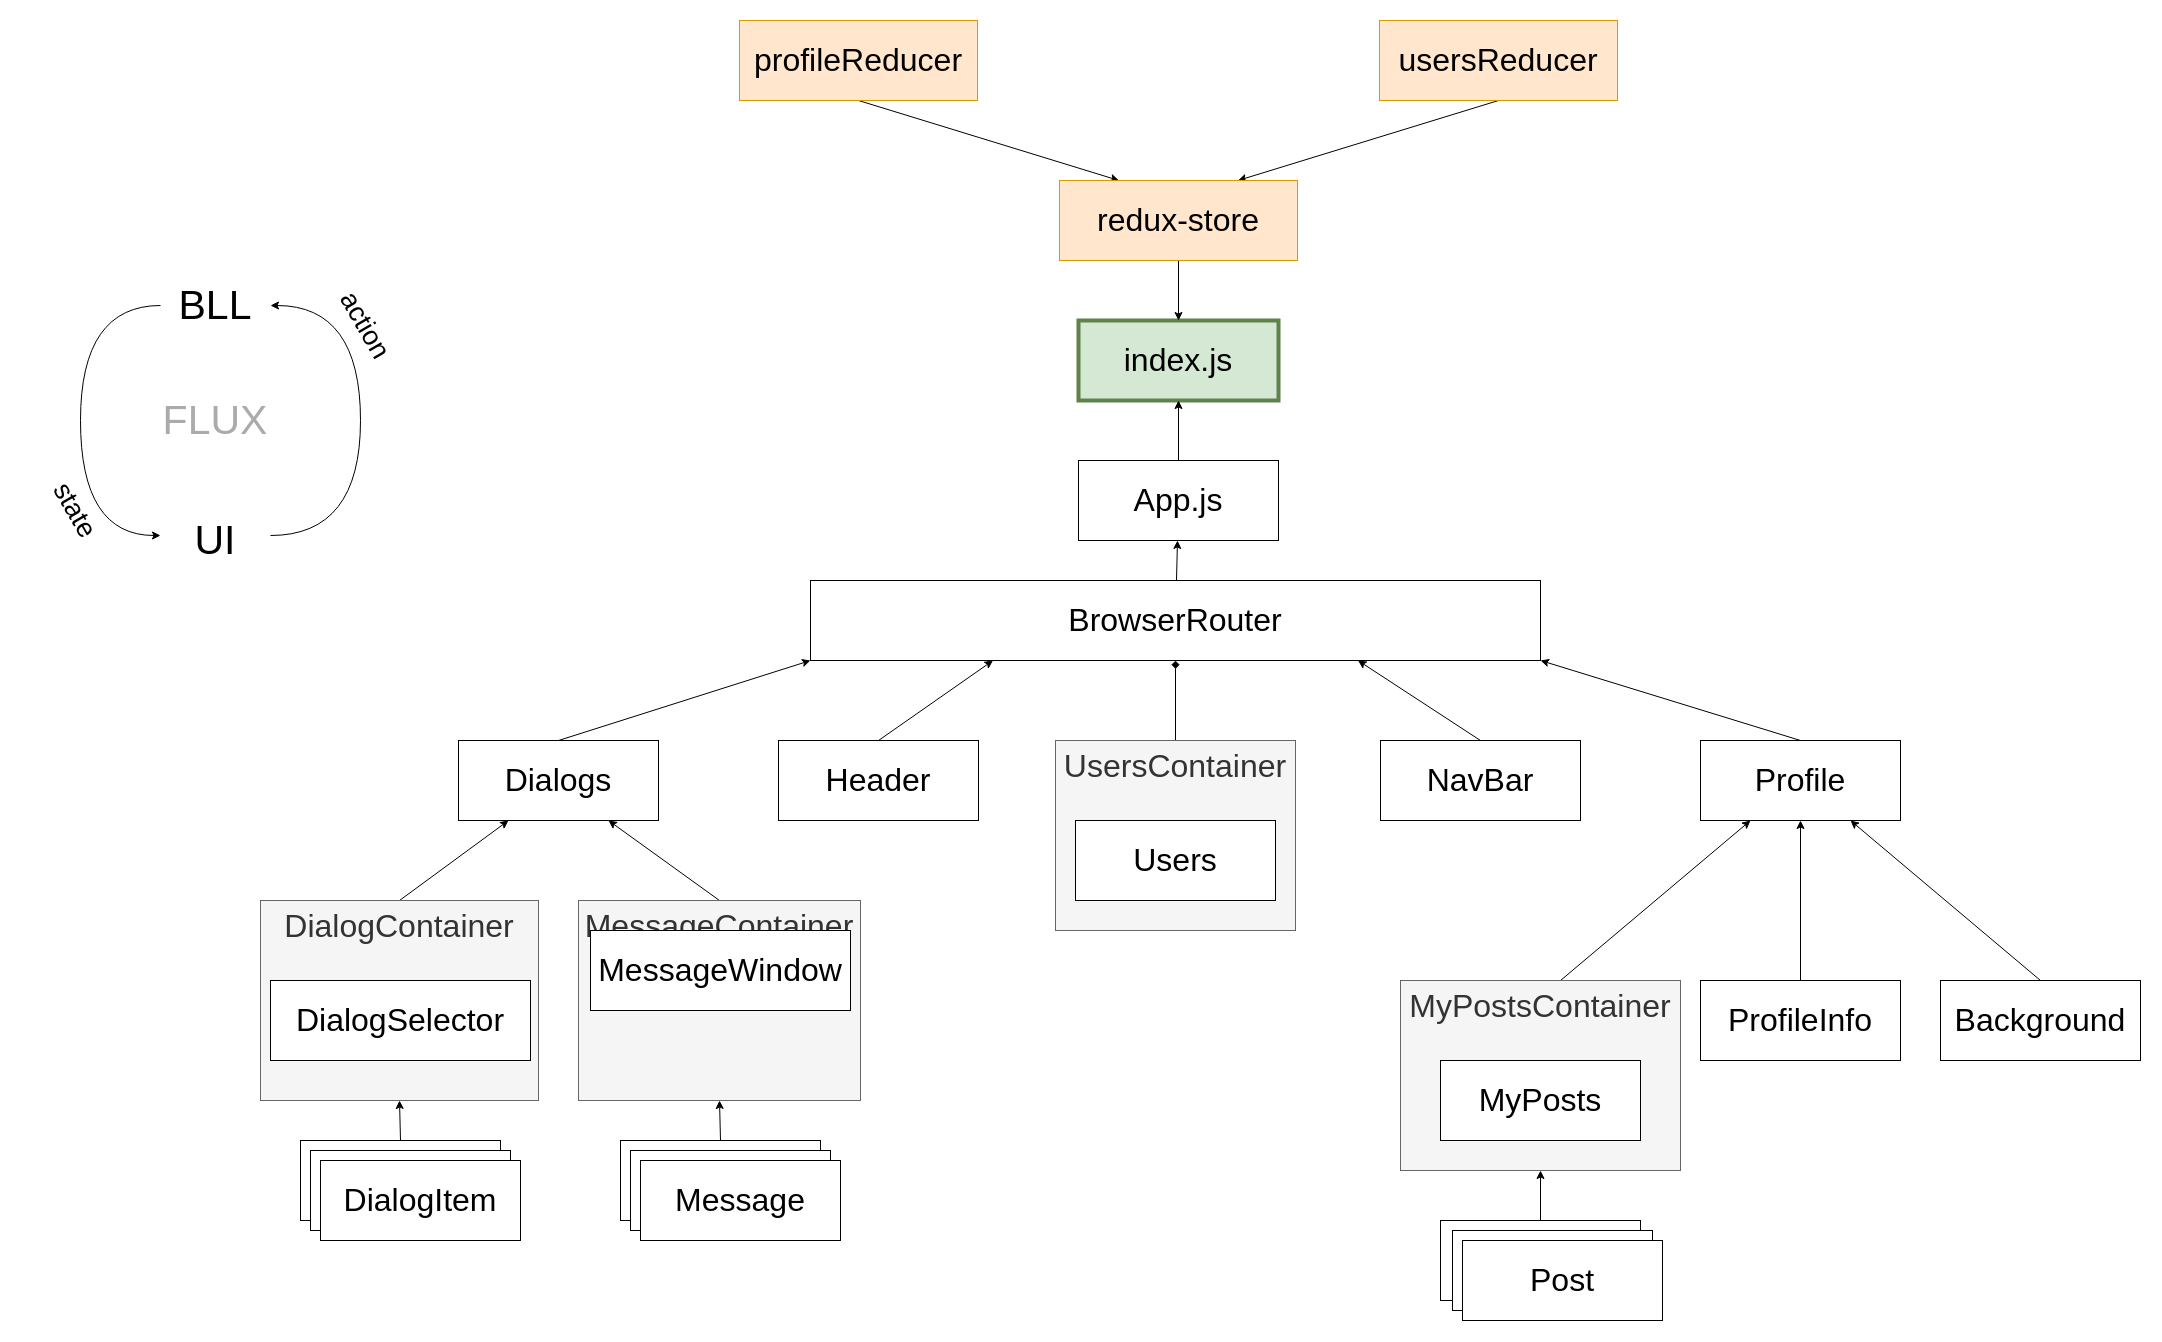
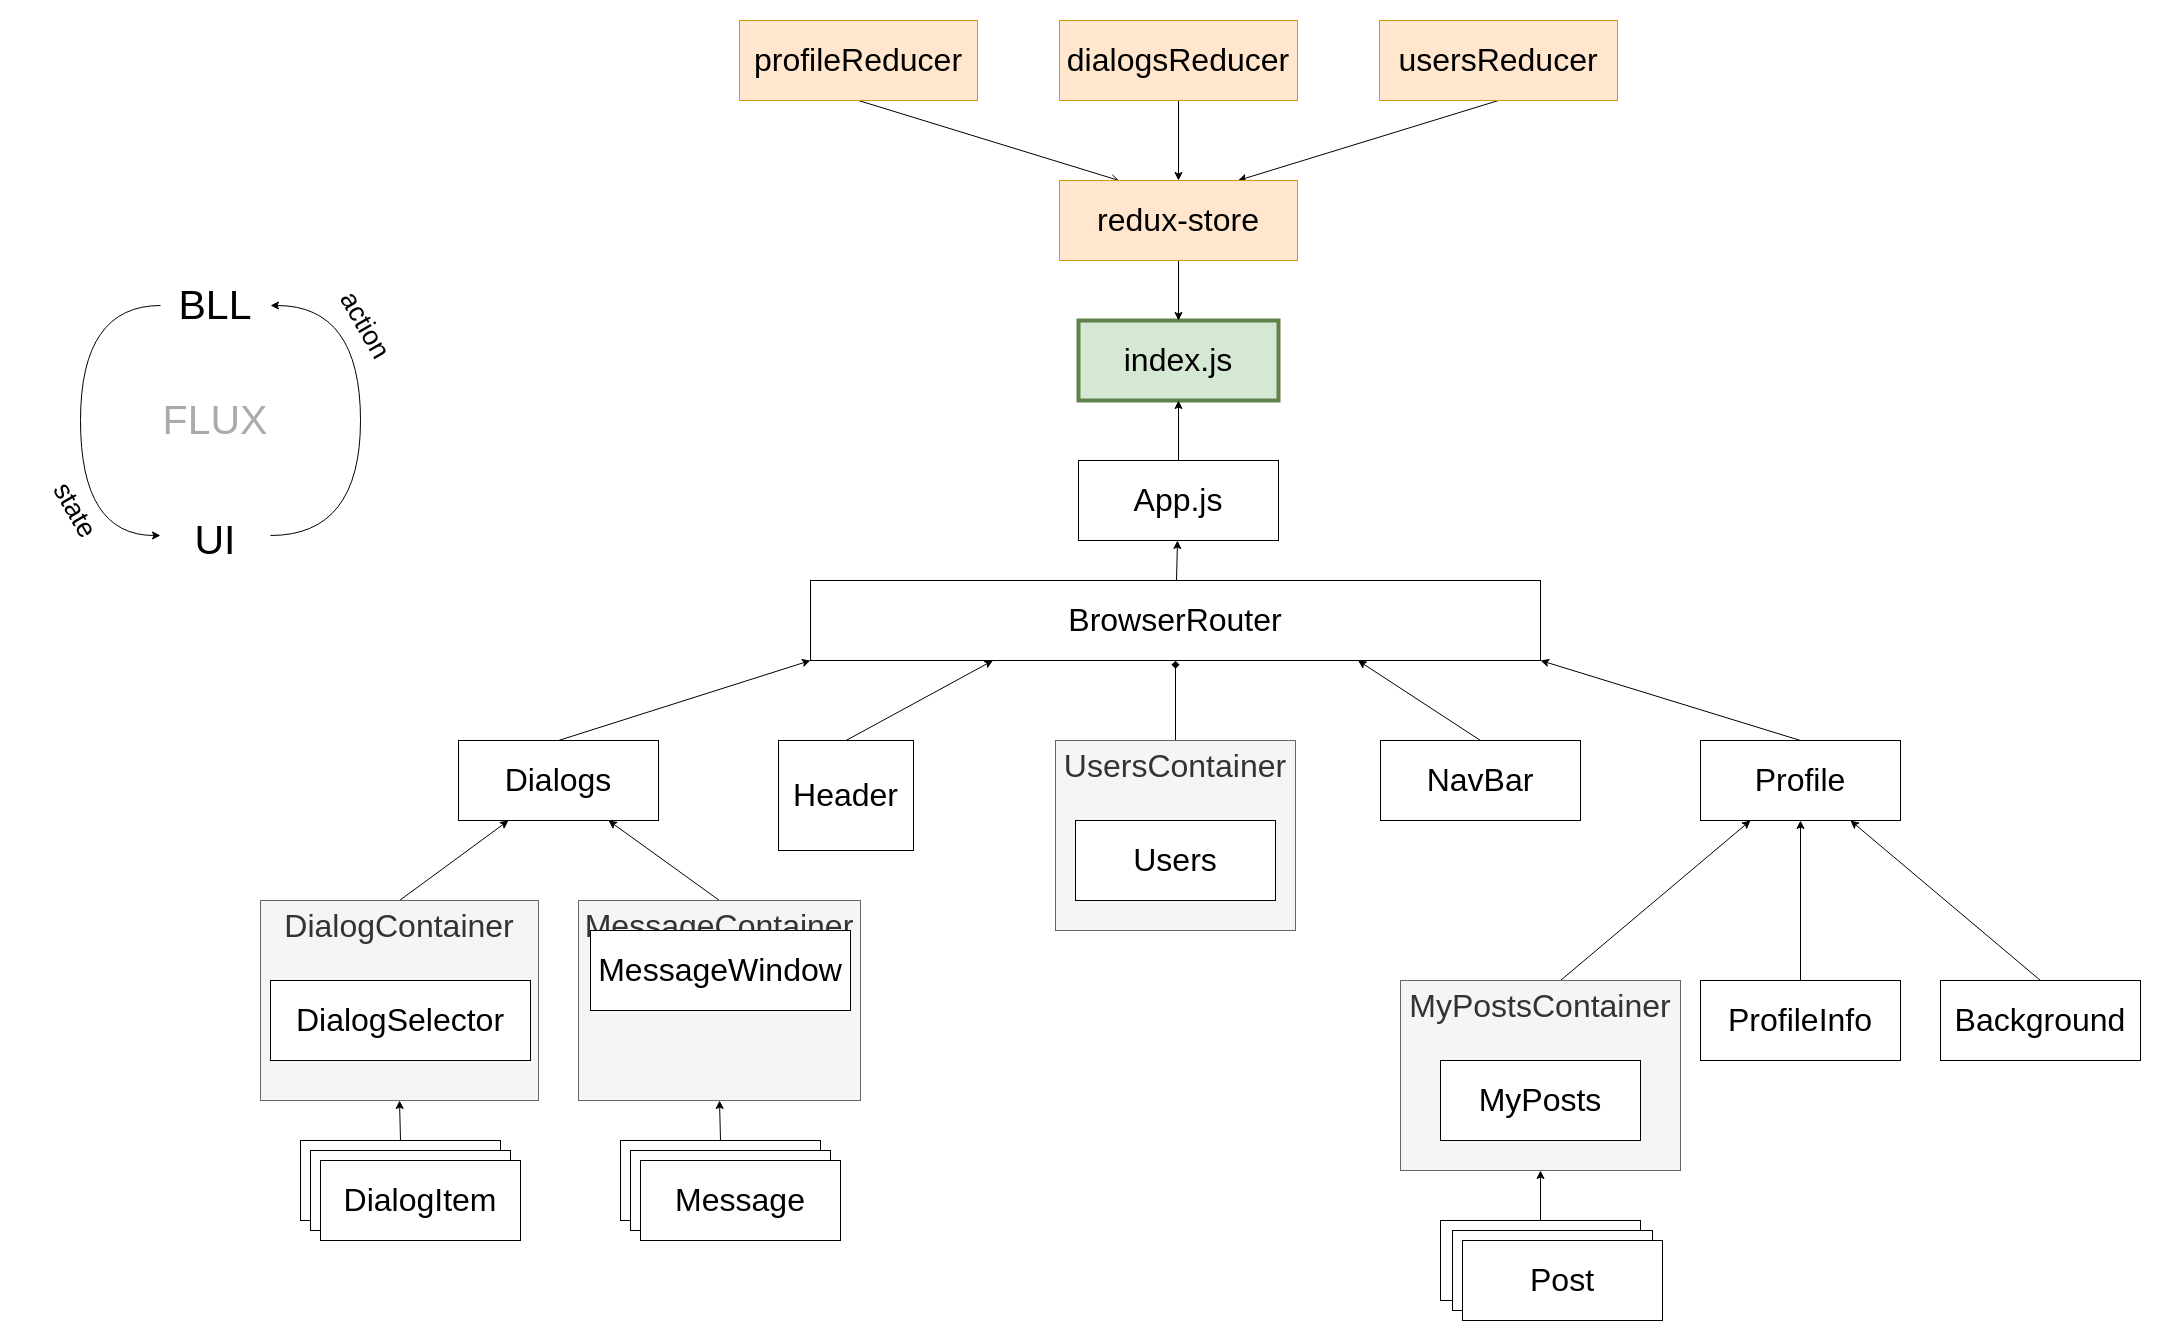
node "dialogsReducer": added
edge "dialogsReducer" -> "redux-store": added
edge "profileReducer" -> "redux-store": arrowhead classic -> open
node "Header": size 200x80 -> 135x110
